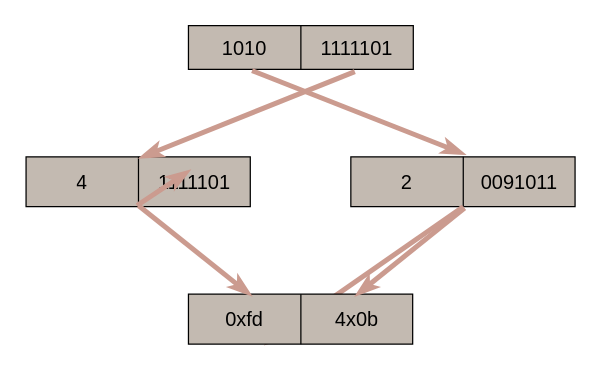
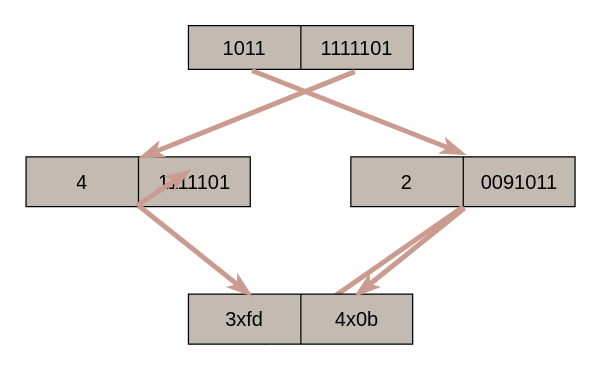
node "1010": label "1010" -> "1011"
node "0xfd": label "0xfd" -> "3xfd"
